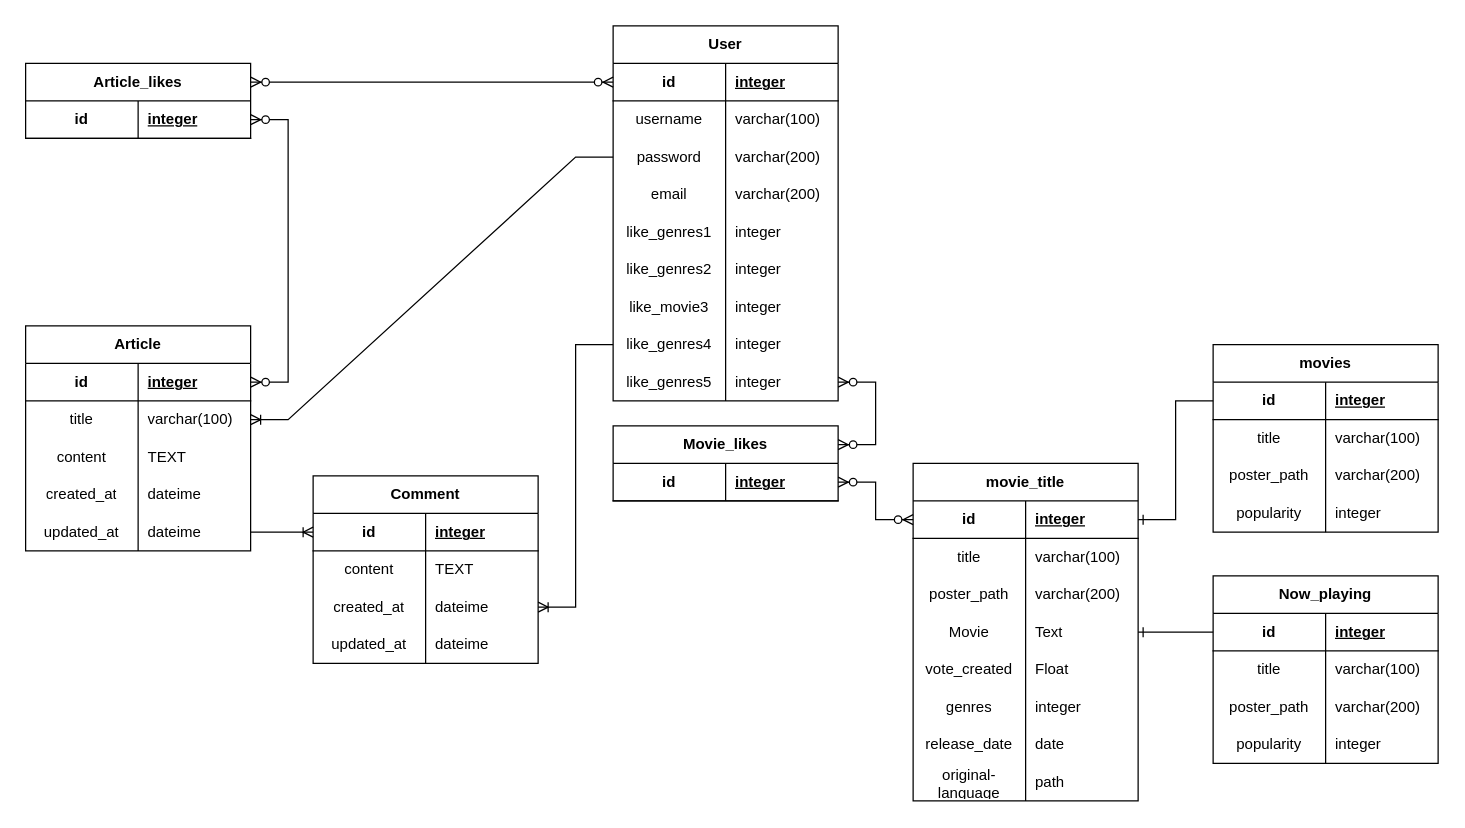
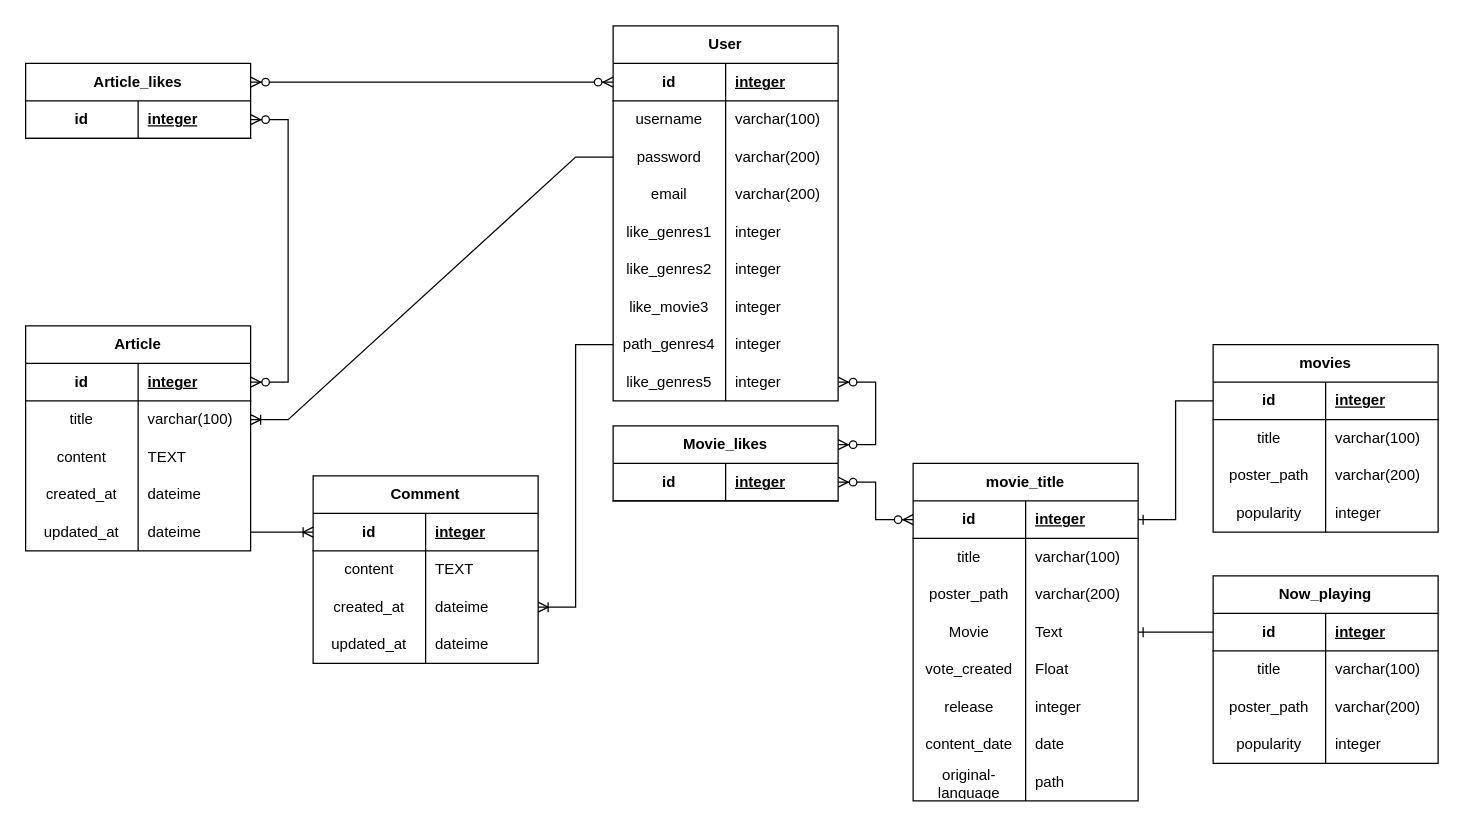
node "like_genres4": label "like_genres4" -> "path_genres4"
node "genres": label "genres" -> "release"
node "release_date": label "release_date" -> "content_date"
